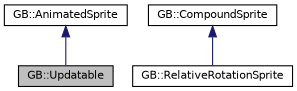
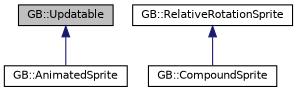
edge "GB::Updatable" -> "GB::AnimatedSprite": reversed
edge "GB::RelativeRotationSprite" -> "GB::CompoundSprite": reversed
